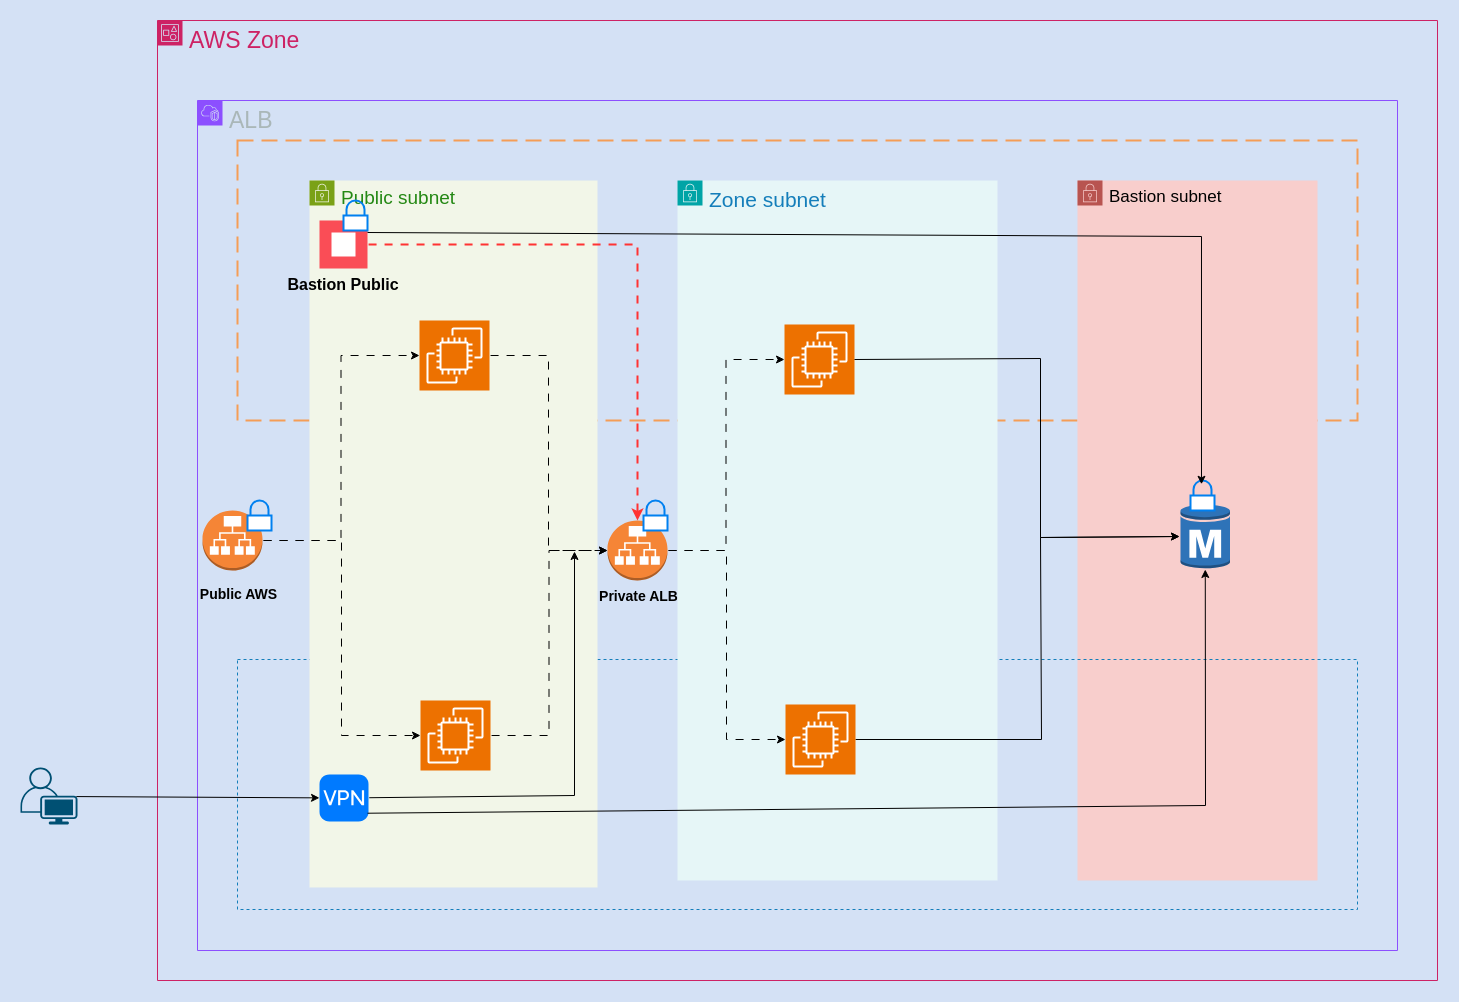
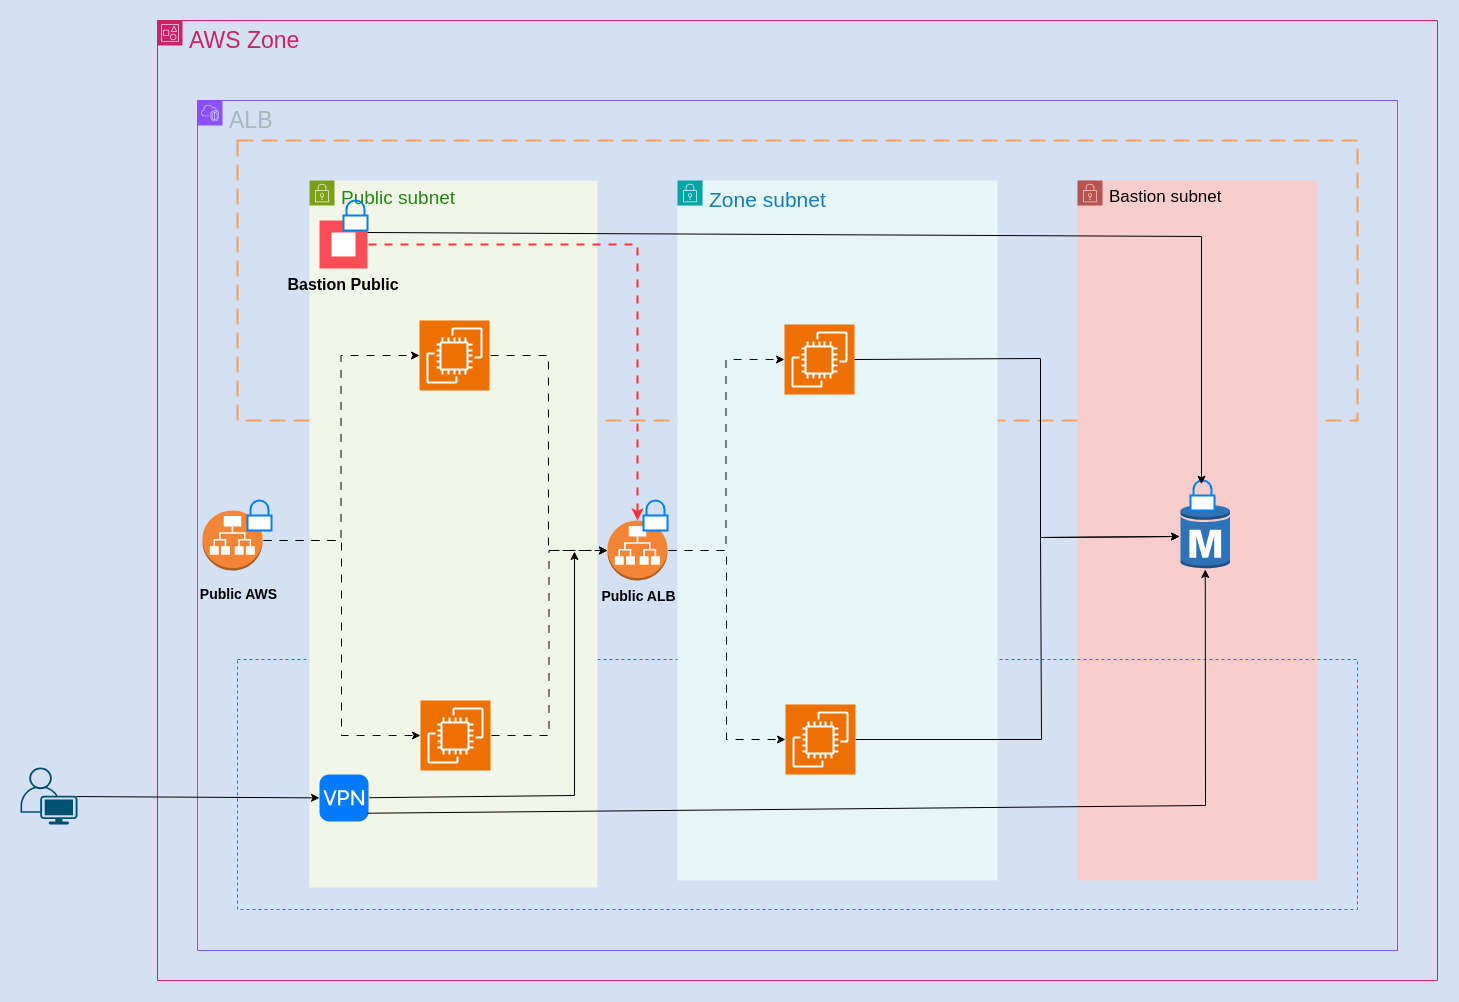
node "Private ALB": label "Private ALB" -> "Public ALB"
